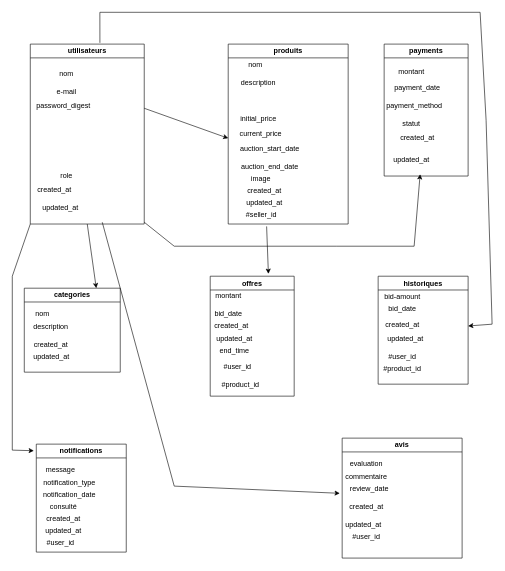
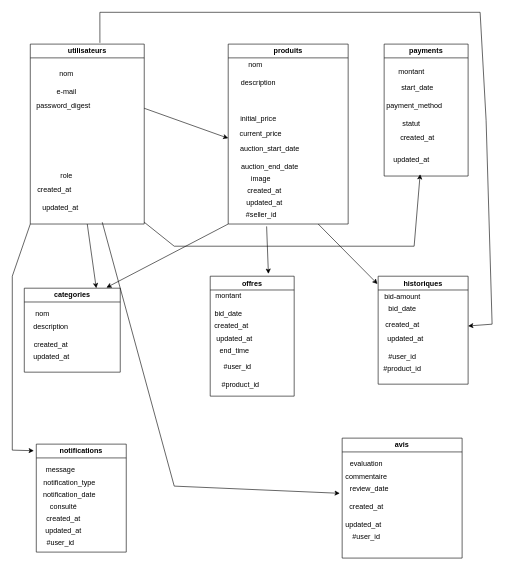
node "payment_date": label "payment_date" -> "start_date"
edge "produits" -> "historiques": added
edge "produits" -> "categories": added
